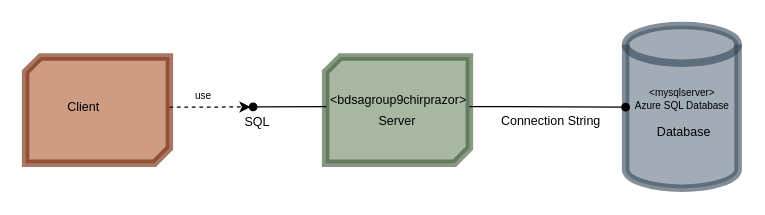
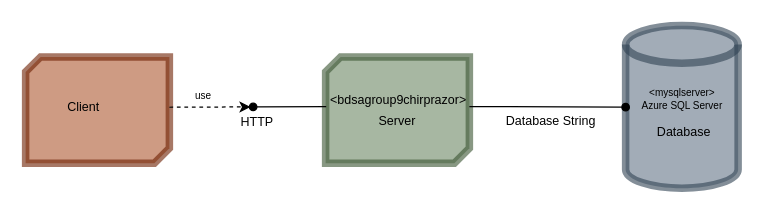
node "<mysqlserver>Azure SQL Database": label "<mysqlserver>Azure SQL Database" -> "<mysqlserver>Azure SQL Server"
node "Connection String": label "Connection String" -> "Database String"
node "SQL": label "SQL" -> "HTTP"
